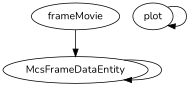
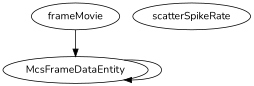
node "plot": removed
node "scatterSpikeRate": added
